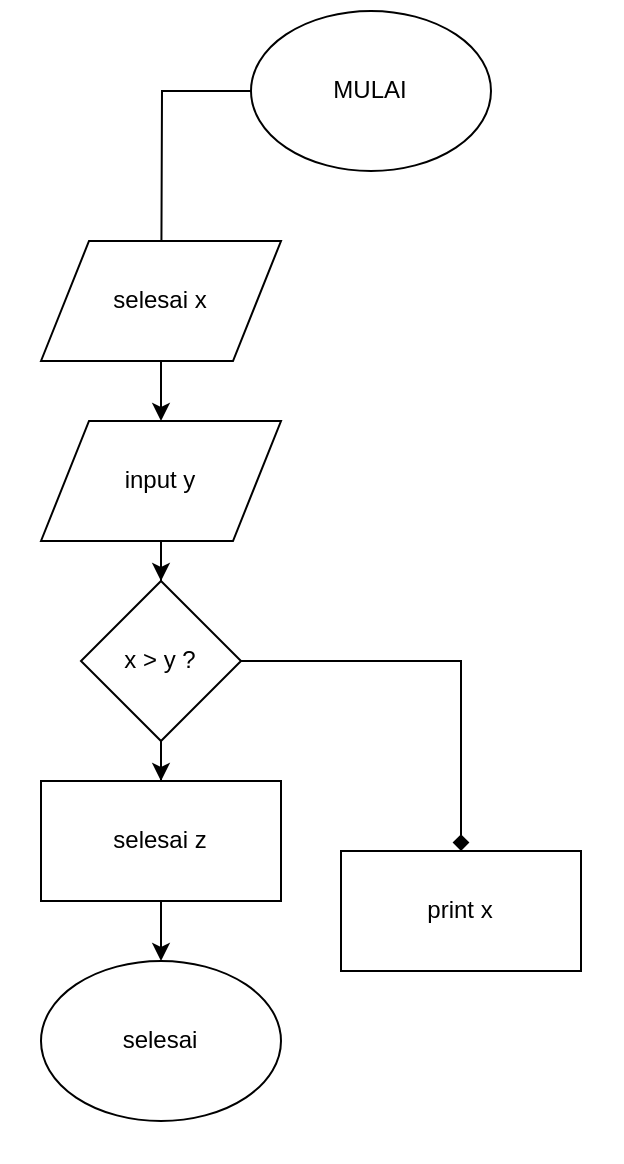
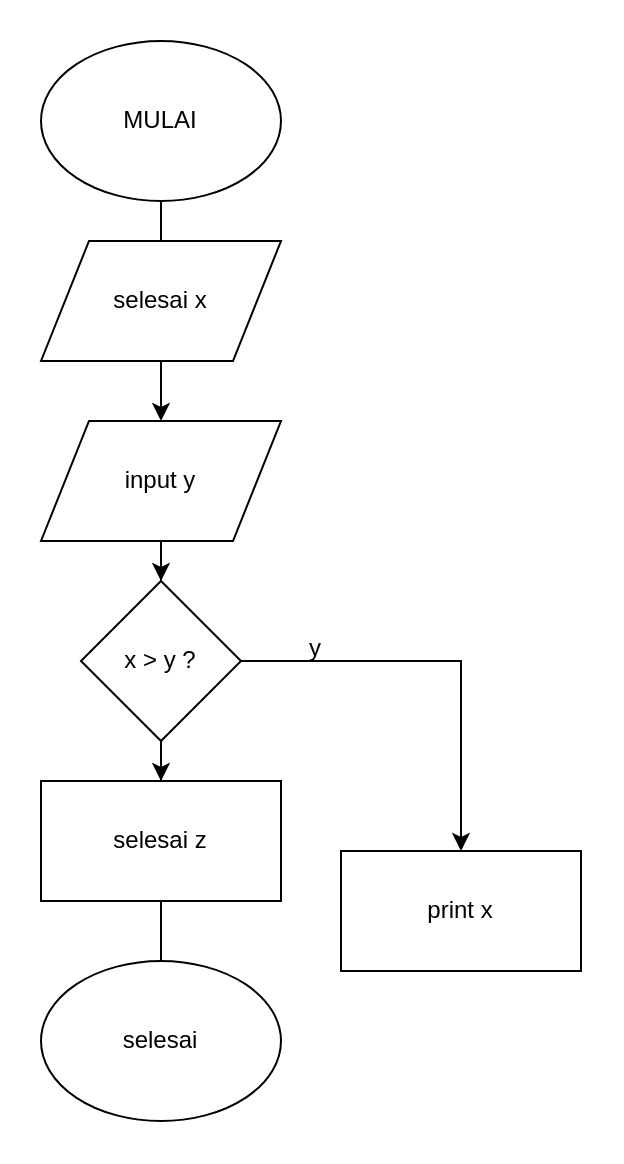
node "MULAI": moved (371, 91) -> (161, 121)
node "y": added
edge "x > y ?" -> "print x": arrowhead diamond -> classic
edge "selesai z" -> "selesai": arrowhead classic -> none
